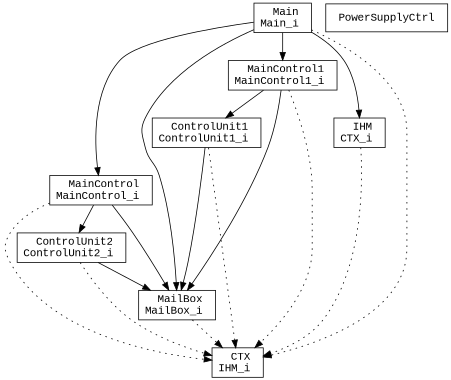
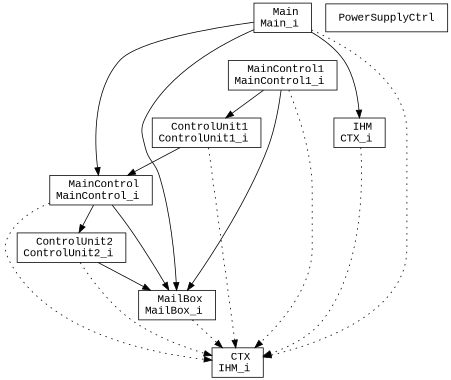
edge "Main Main_i" -> "MainControl1 MainControl1_i": removed
edge "ControlUnit1 ControlUnit1_i" -> "MailBox MailBox_i": now "ControlUnit1 ControlUnit1_i" -> "MainControl MainControl_i"
